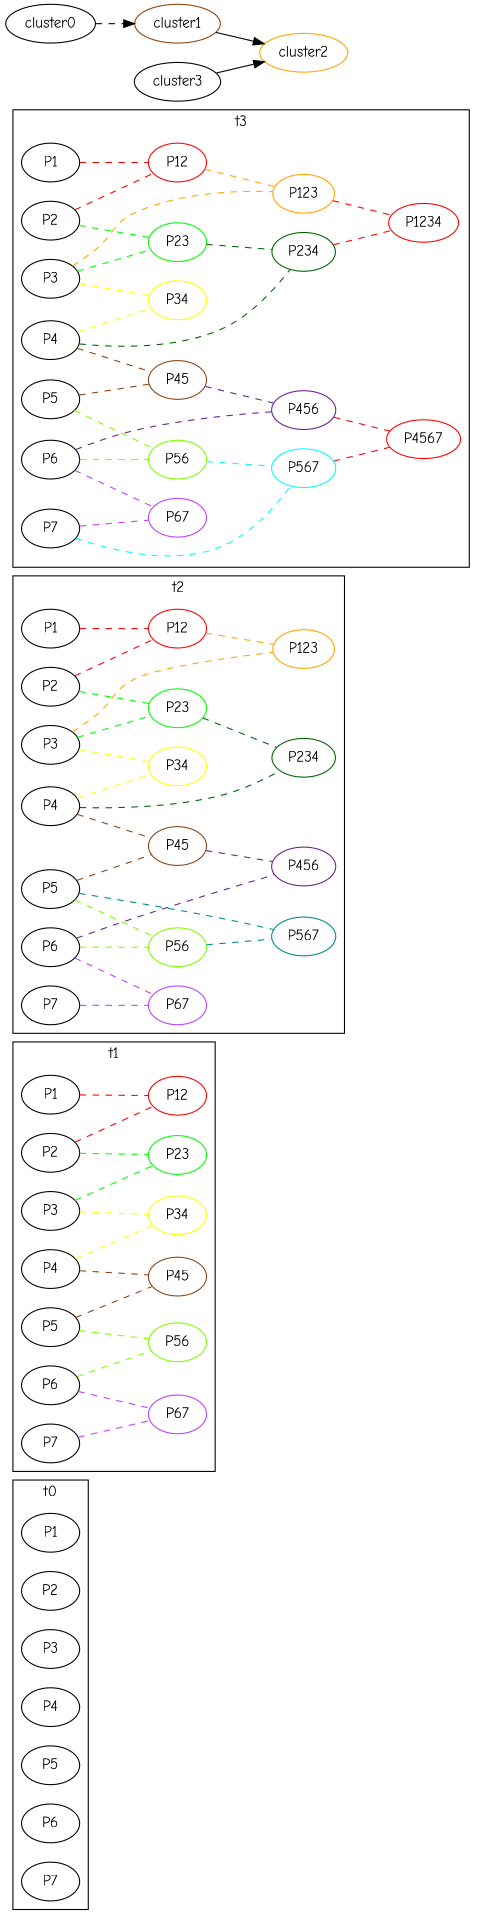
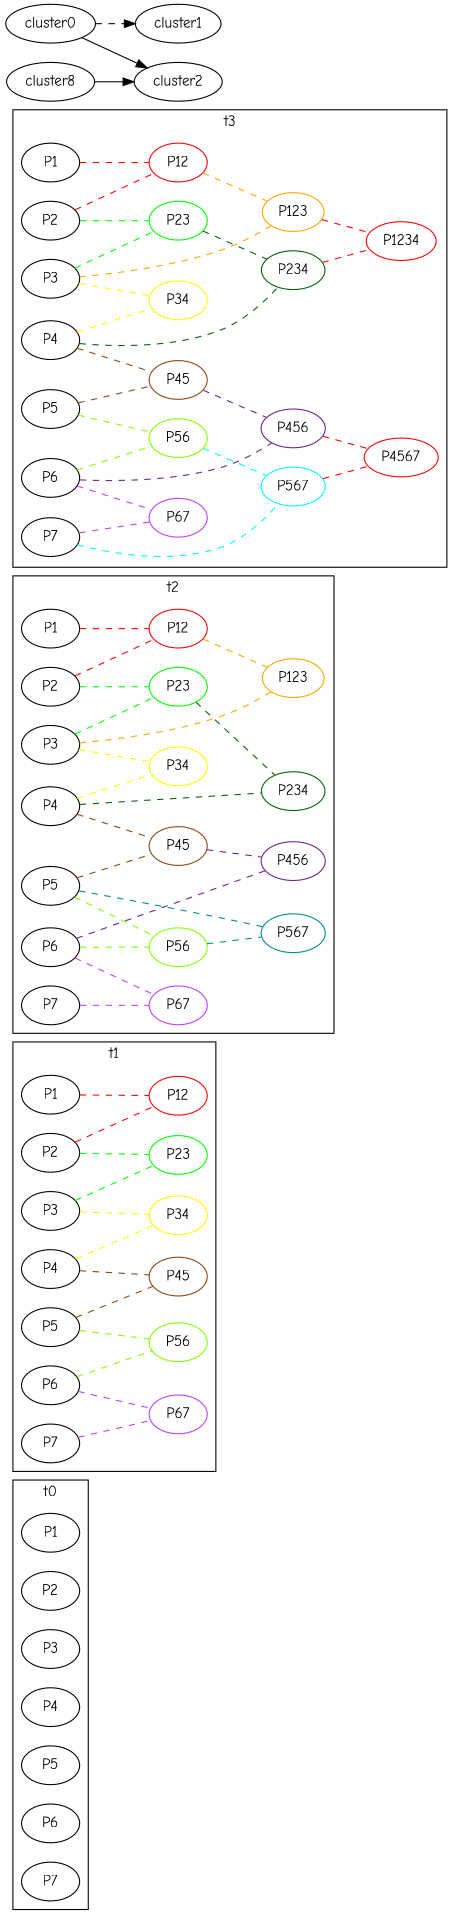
node "cluster1": color chocolate4 -> black
edge "cluster1" -> "cluster2": now "cluster0" -> "cluster2"
node "cluster2": color orange -> black
node "cluster3": label "cluster3" -> "cluster8"
